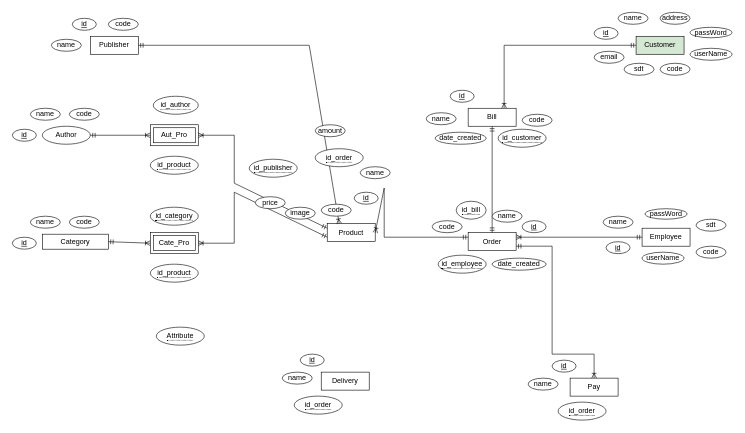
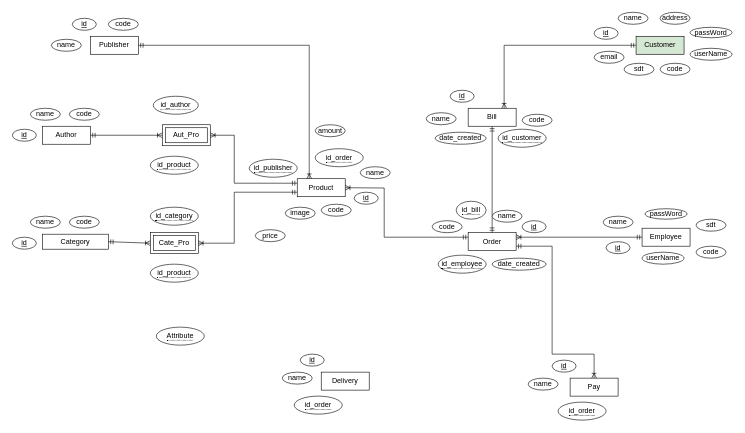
node "Author": shape ellipse -> rectangle
node "Aut_Pro": moved (174, 135) -> (186, 135)
node "price": moved (270, 203) -> (270, 236)
node "Product": moved (351, 233) -> (321, 188)
